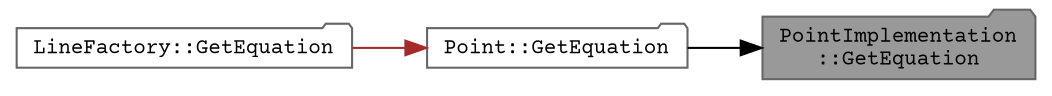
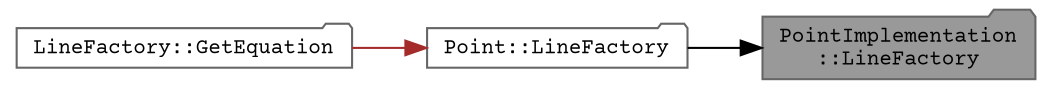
node "Point::GetEquation": label "Point::GetEquation" -> "Point::LineFactory"
node "PointImplementation ::GetEquation": label "PointImplementation ::GetEquation" -> "PointImplementation ::LineFactory"
